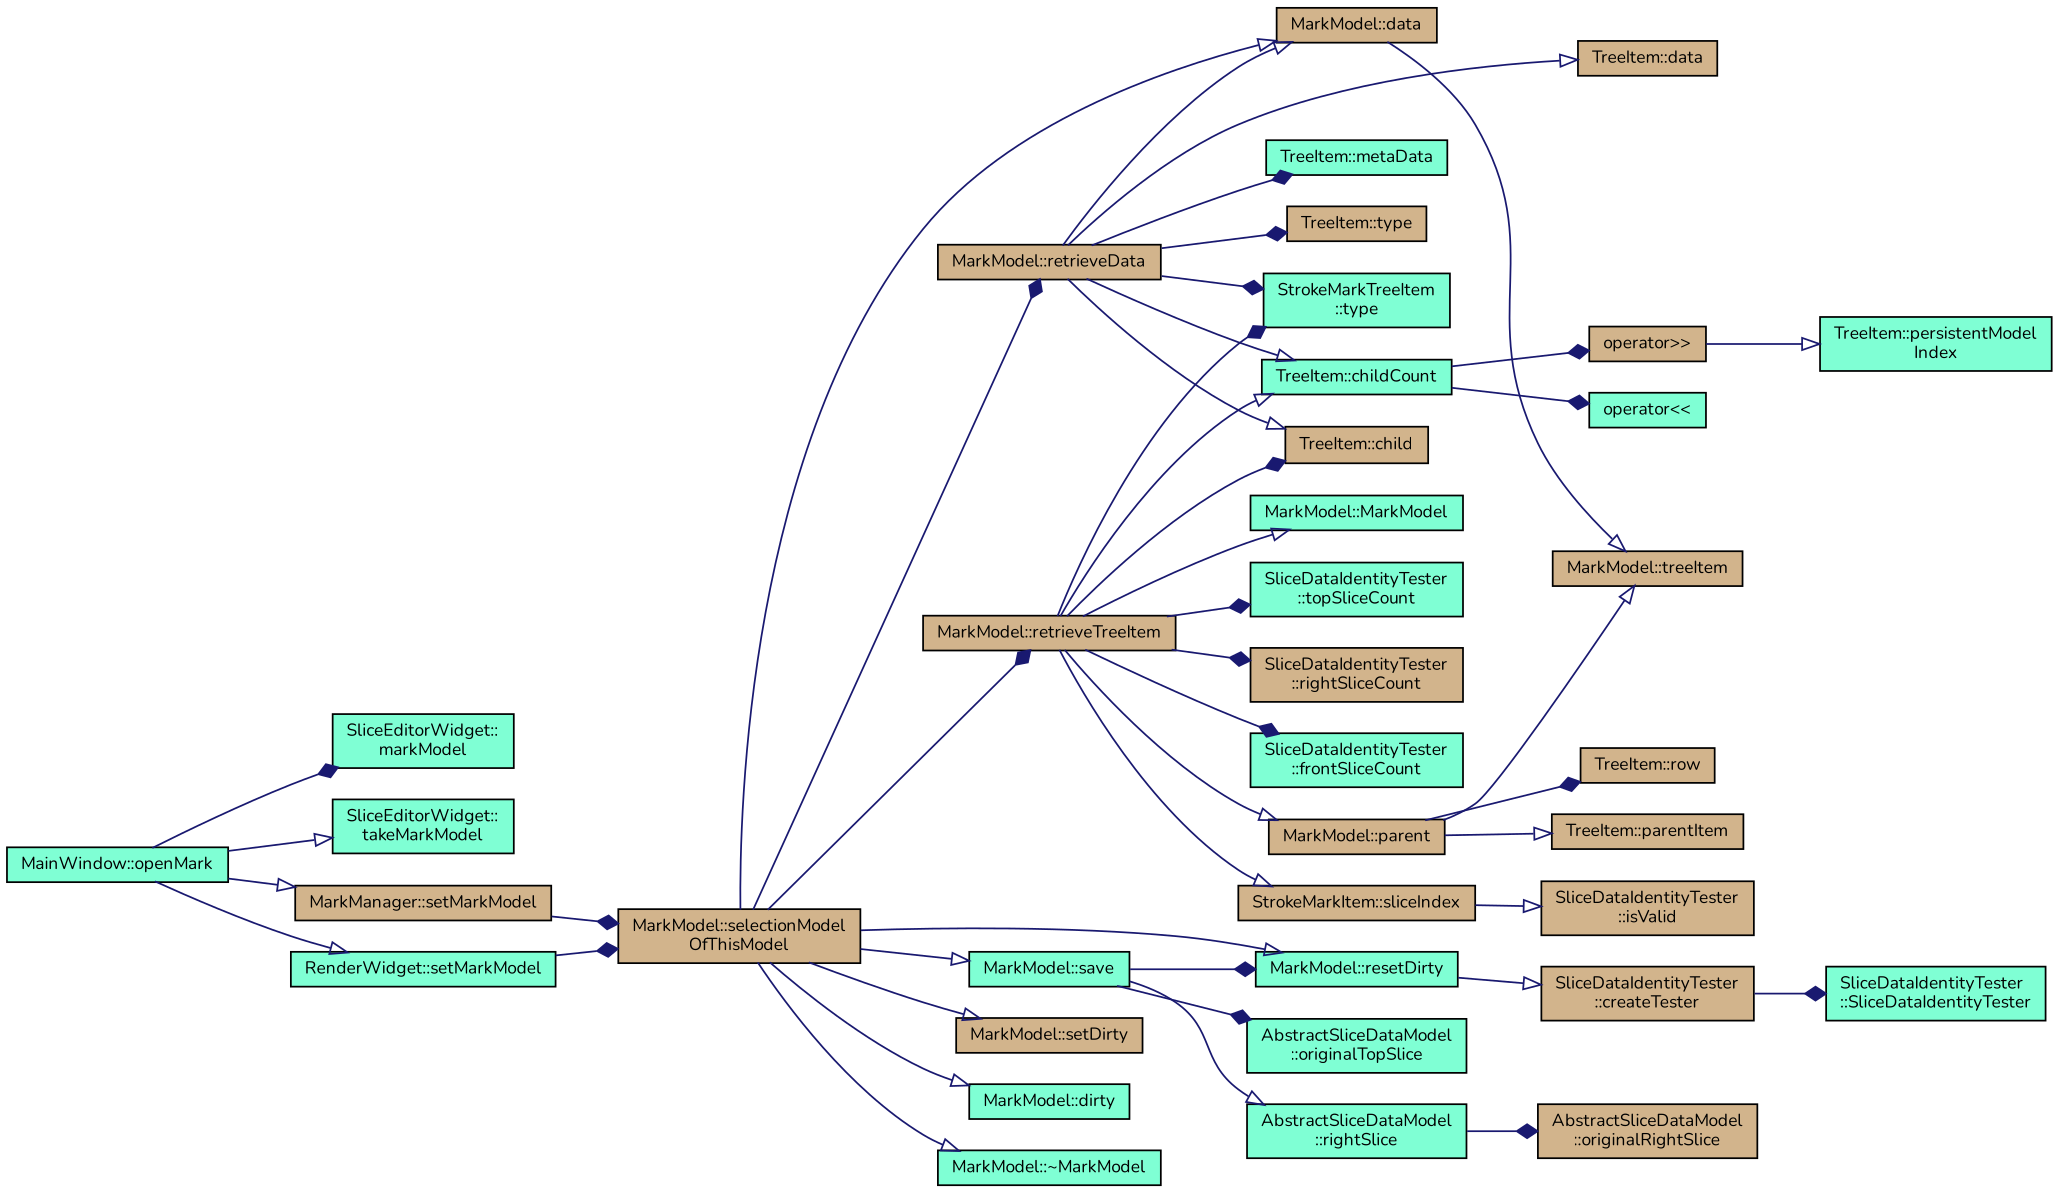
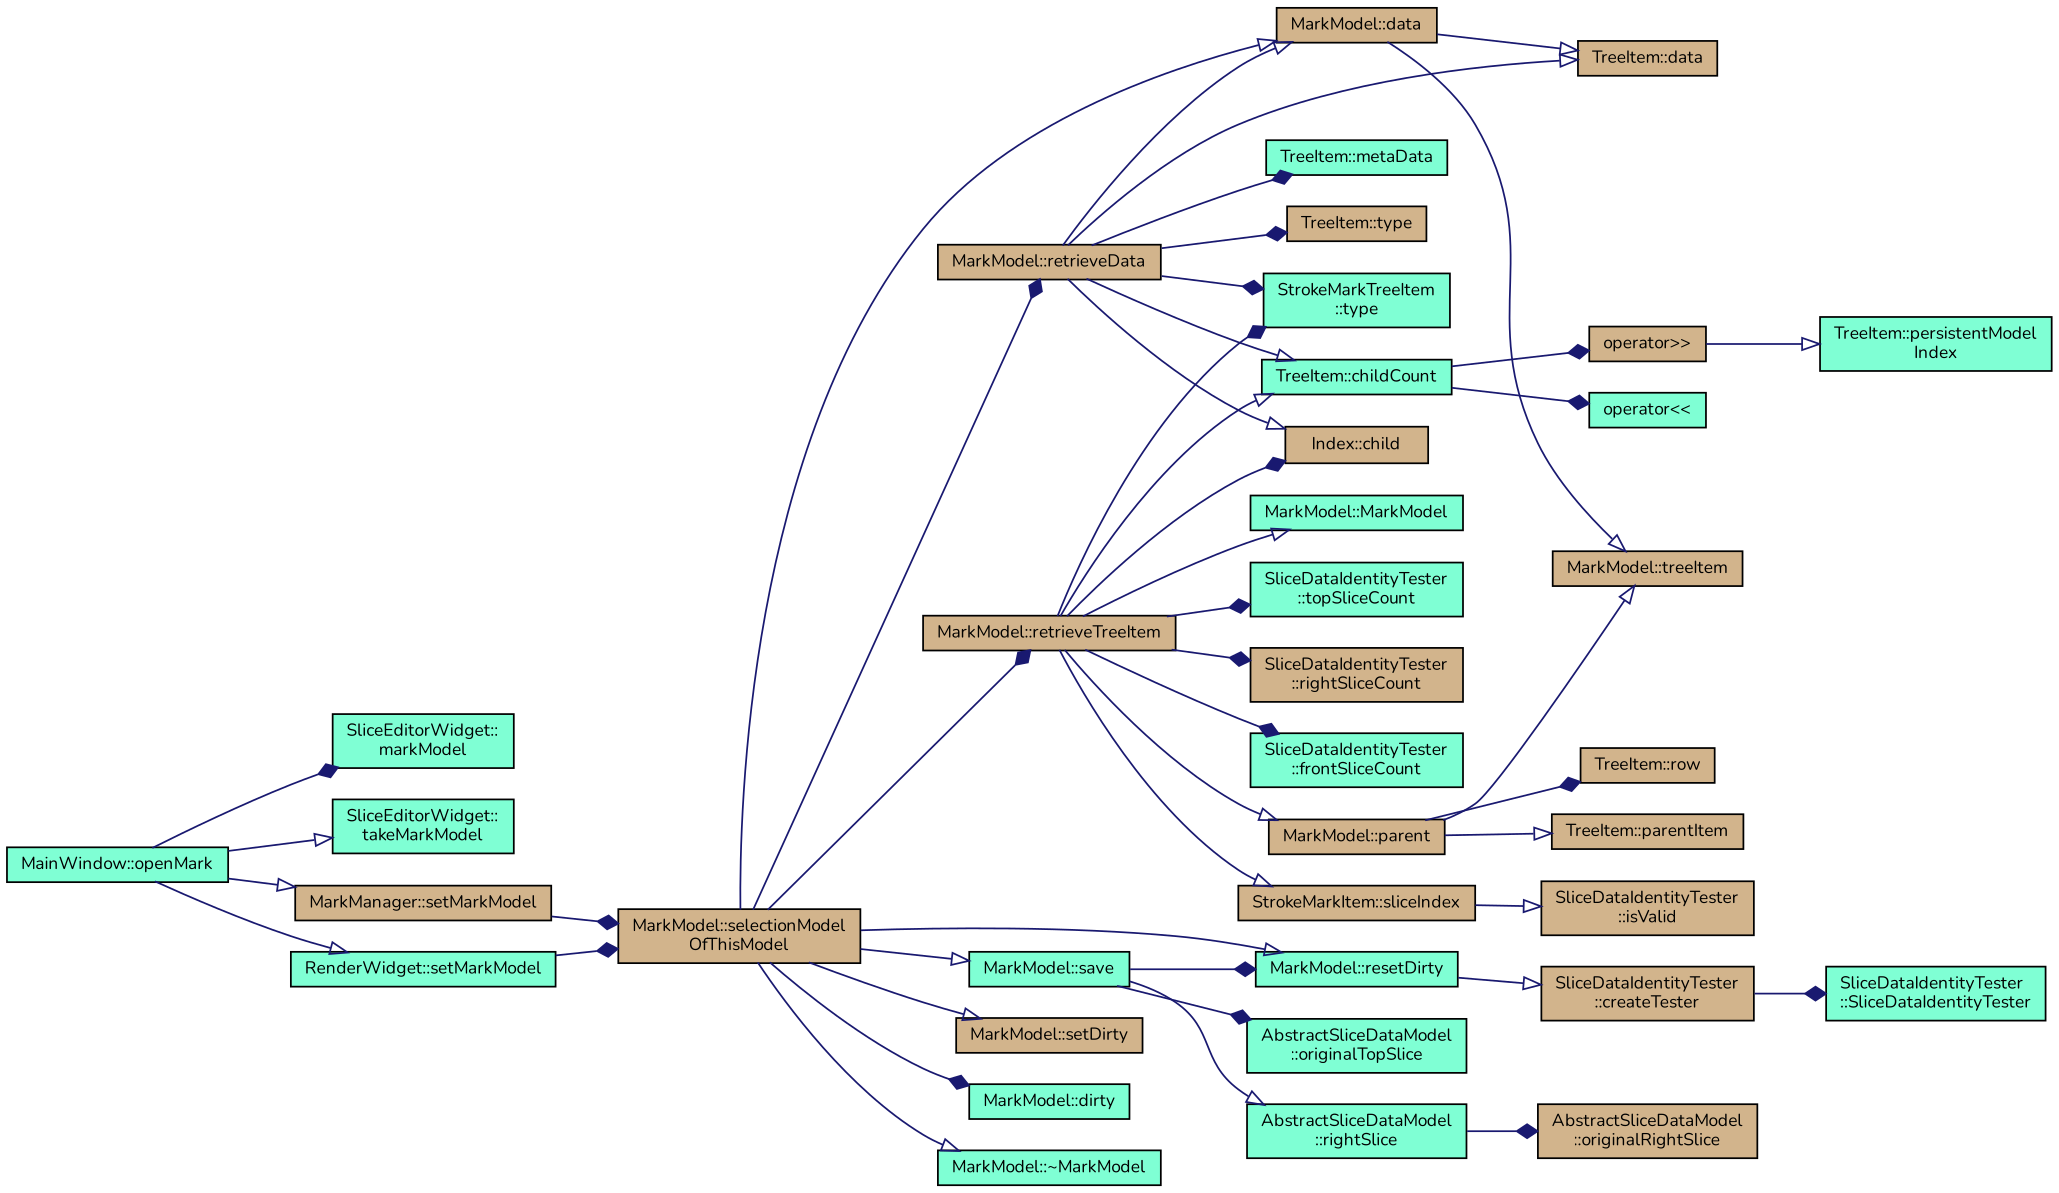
edge "MarkModel::data" -> "TreeItem::data": added
node "TreeItem::child": label "TreeItem::child" -> "Index::child"
edge "MarkModel::selectionModel OfThisModel" -> "MarkModel::dirty": arrowhead onormal -> diamond
